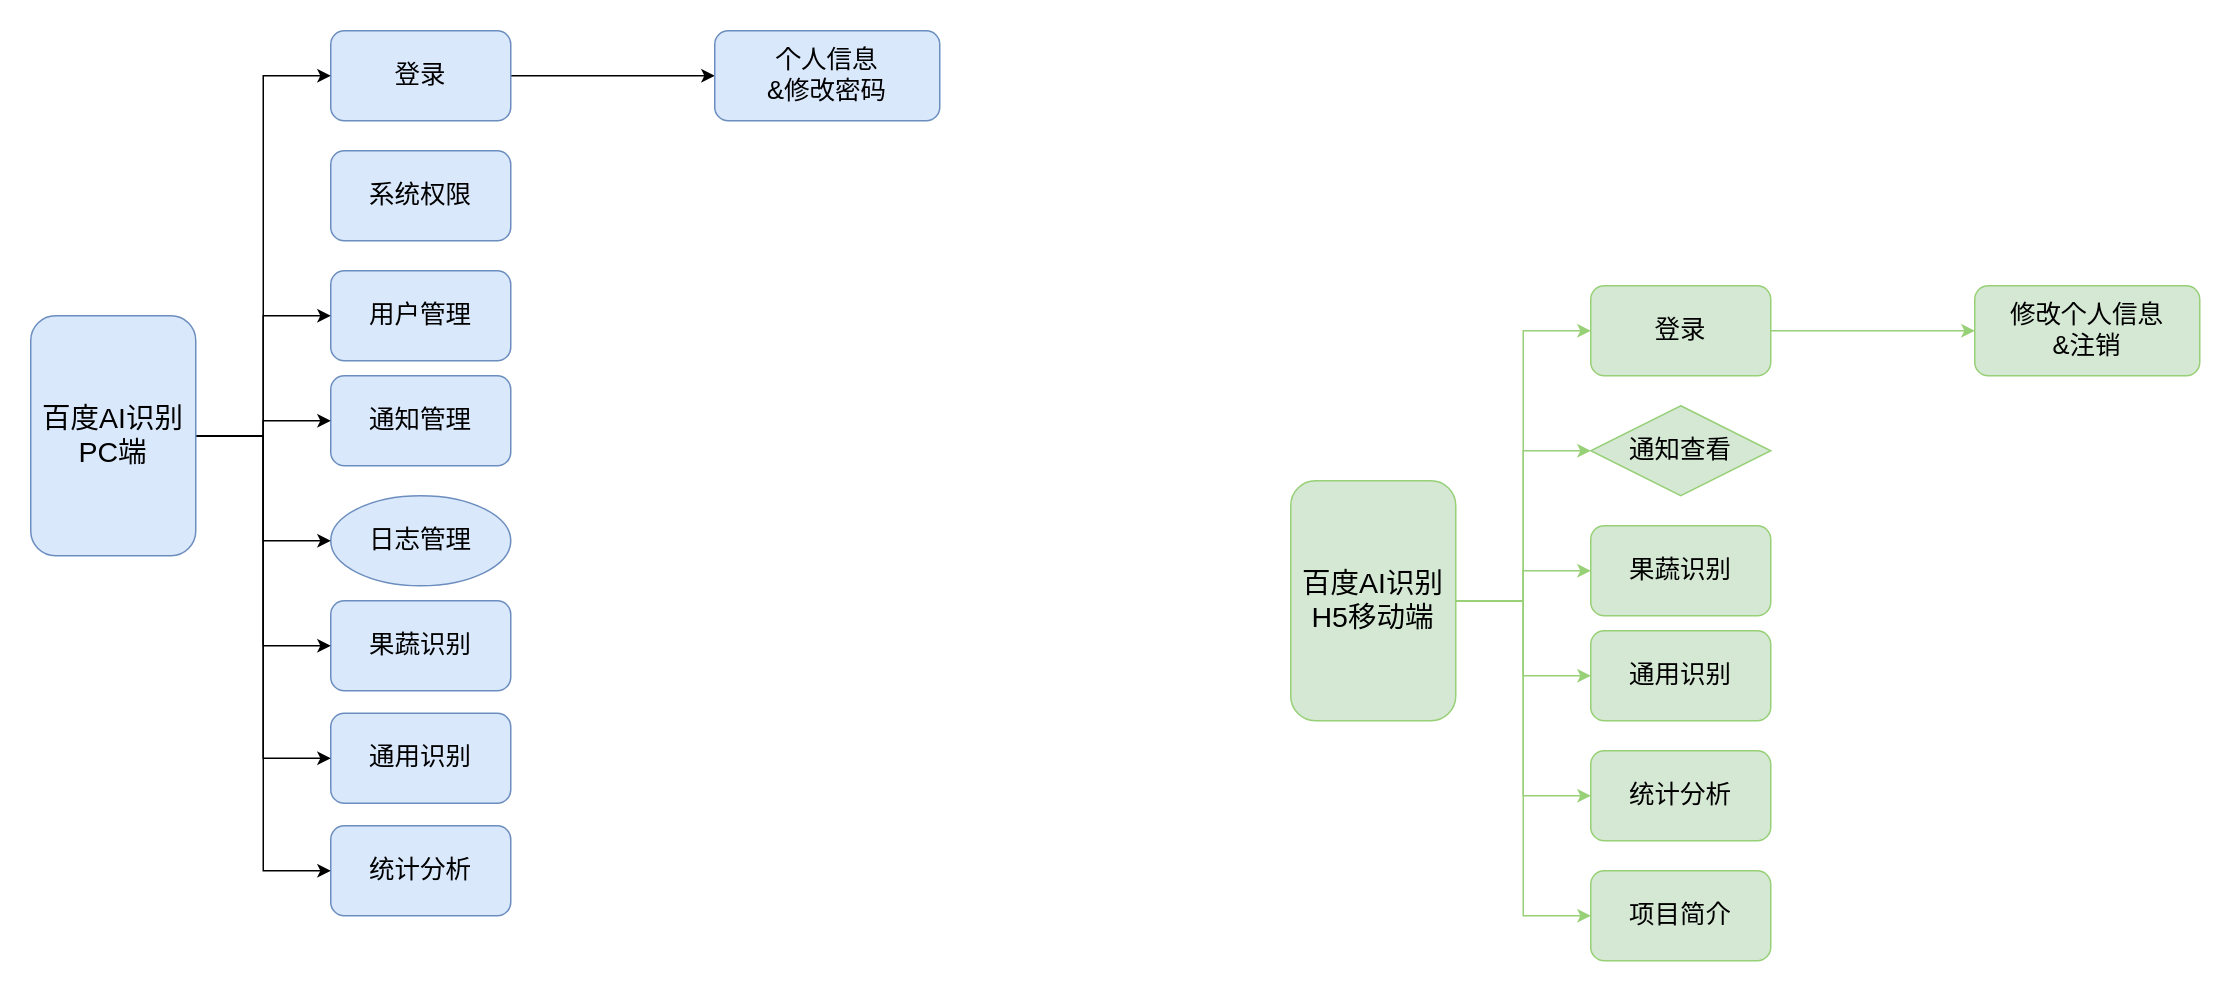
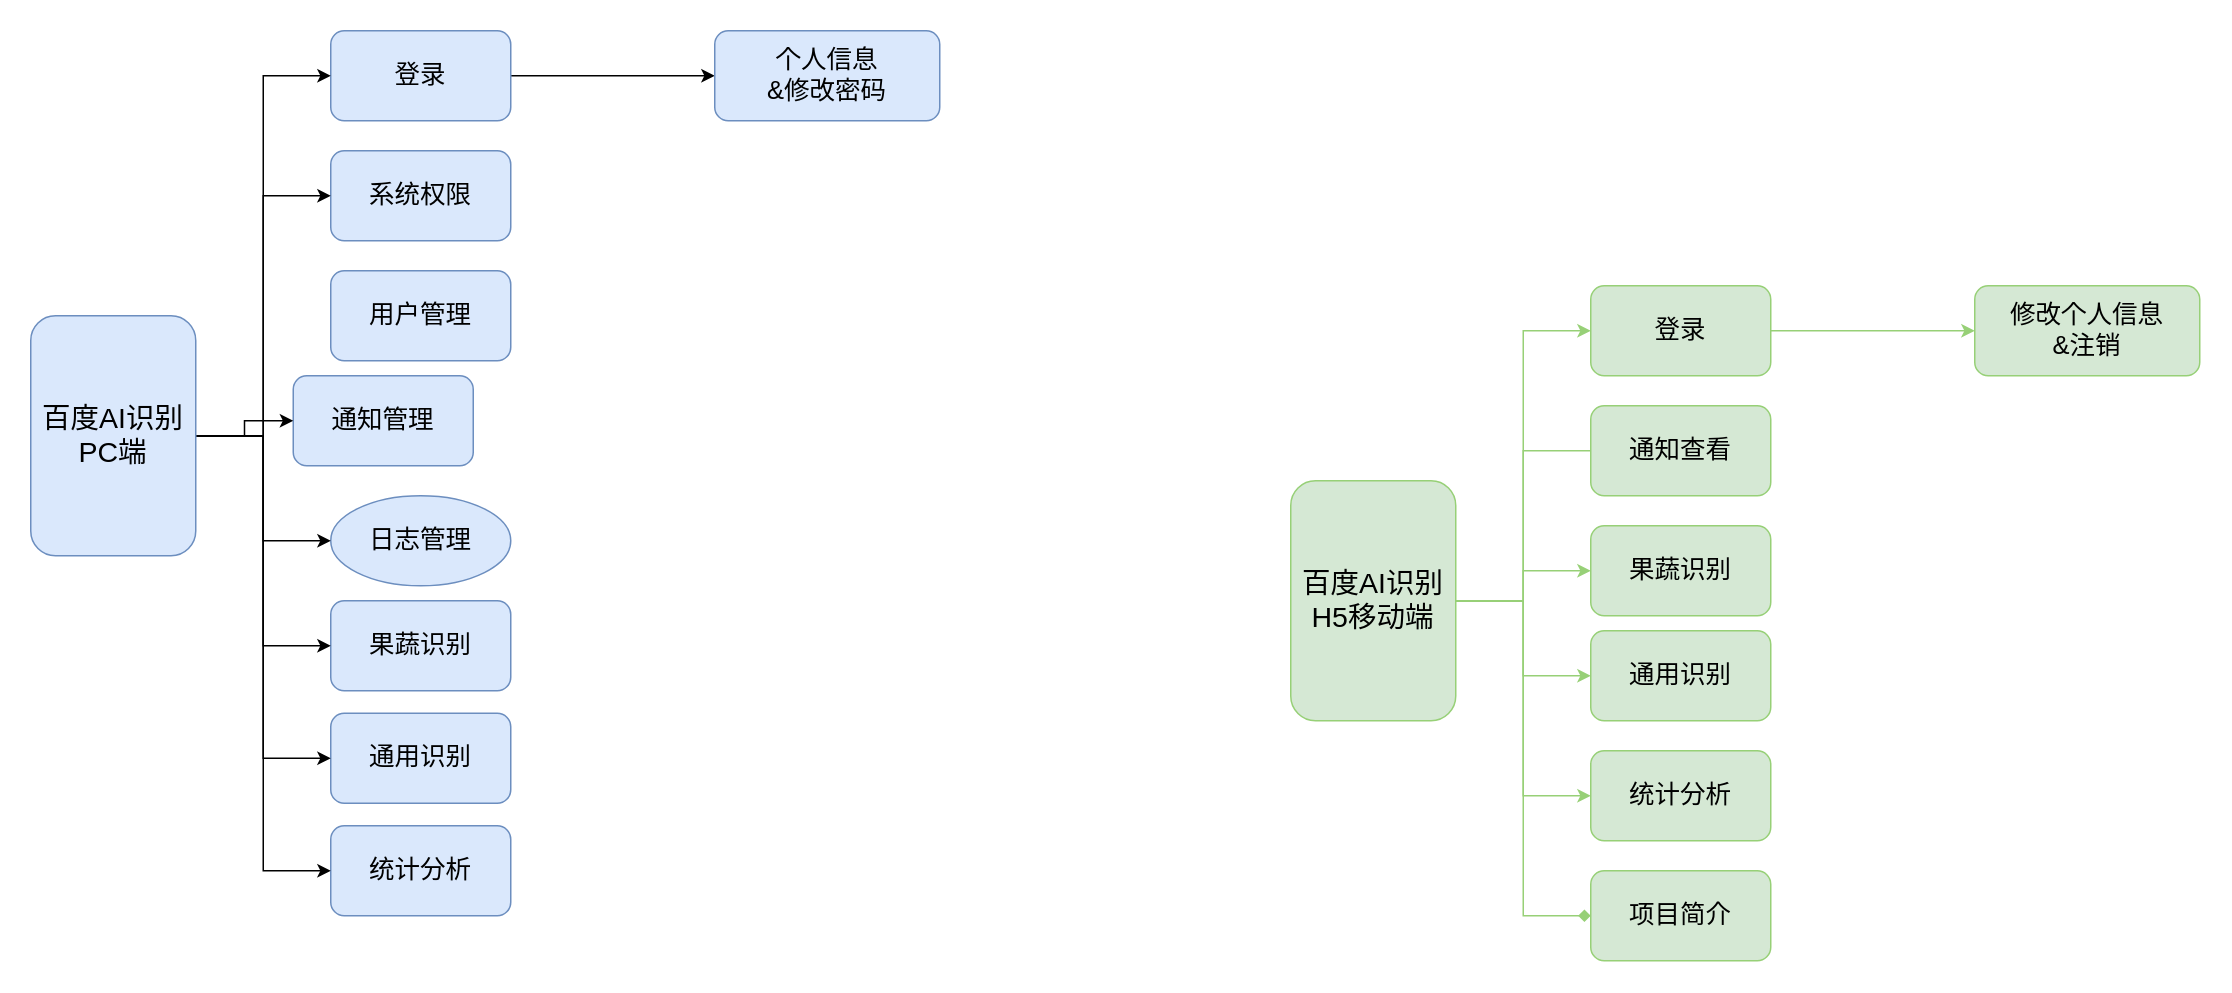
edge "百度AI识别 PC端" -> "系统权限": added
edge "百度AI识别 PC端" -> "用户管理": removed
node "通知管理": moved (421, 421) -> (383, 421)
edge "百度AI识别 H5移动端" -> "通知查看": arrowhead classic -> none
node "通知查看": shape diamond -> rounded rectangle
edge "百度AI识别 H5移动端" -> "项目简介": arrowhead classic -> diamond
